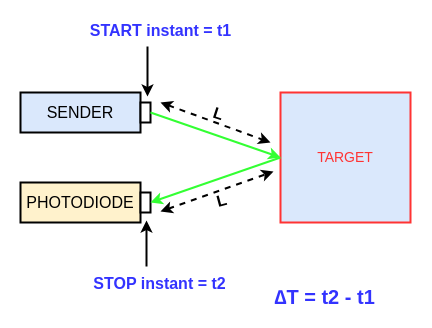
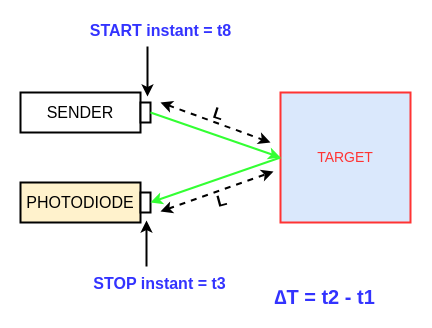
node "START instant = t1": label "START instant = t1" -> "START instant = t8"
node "SENDER": fillcolor #dae8fc -> #ffffff
node "STOP instant = t2": label "STOP instant = t2" -> "STOP instant = t3"
